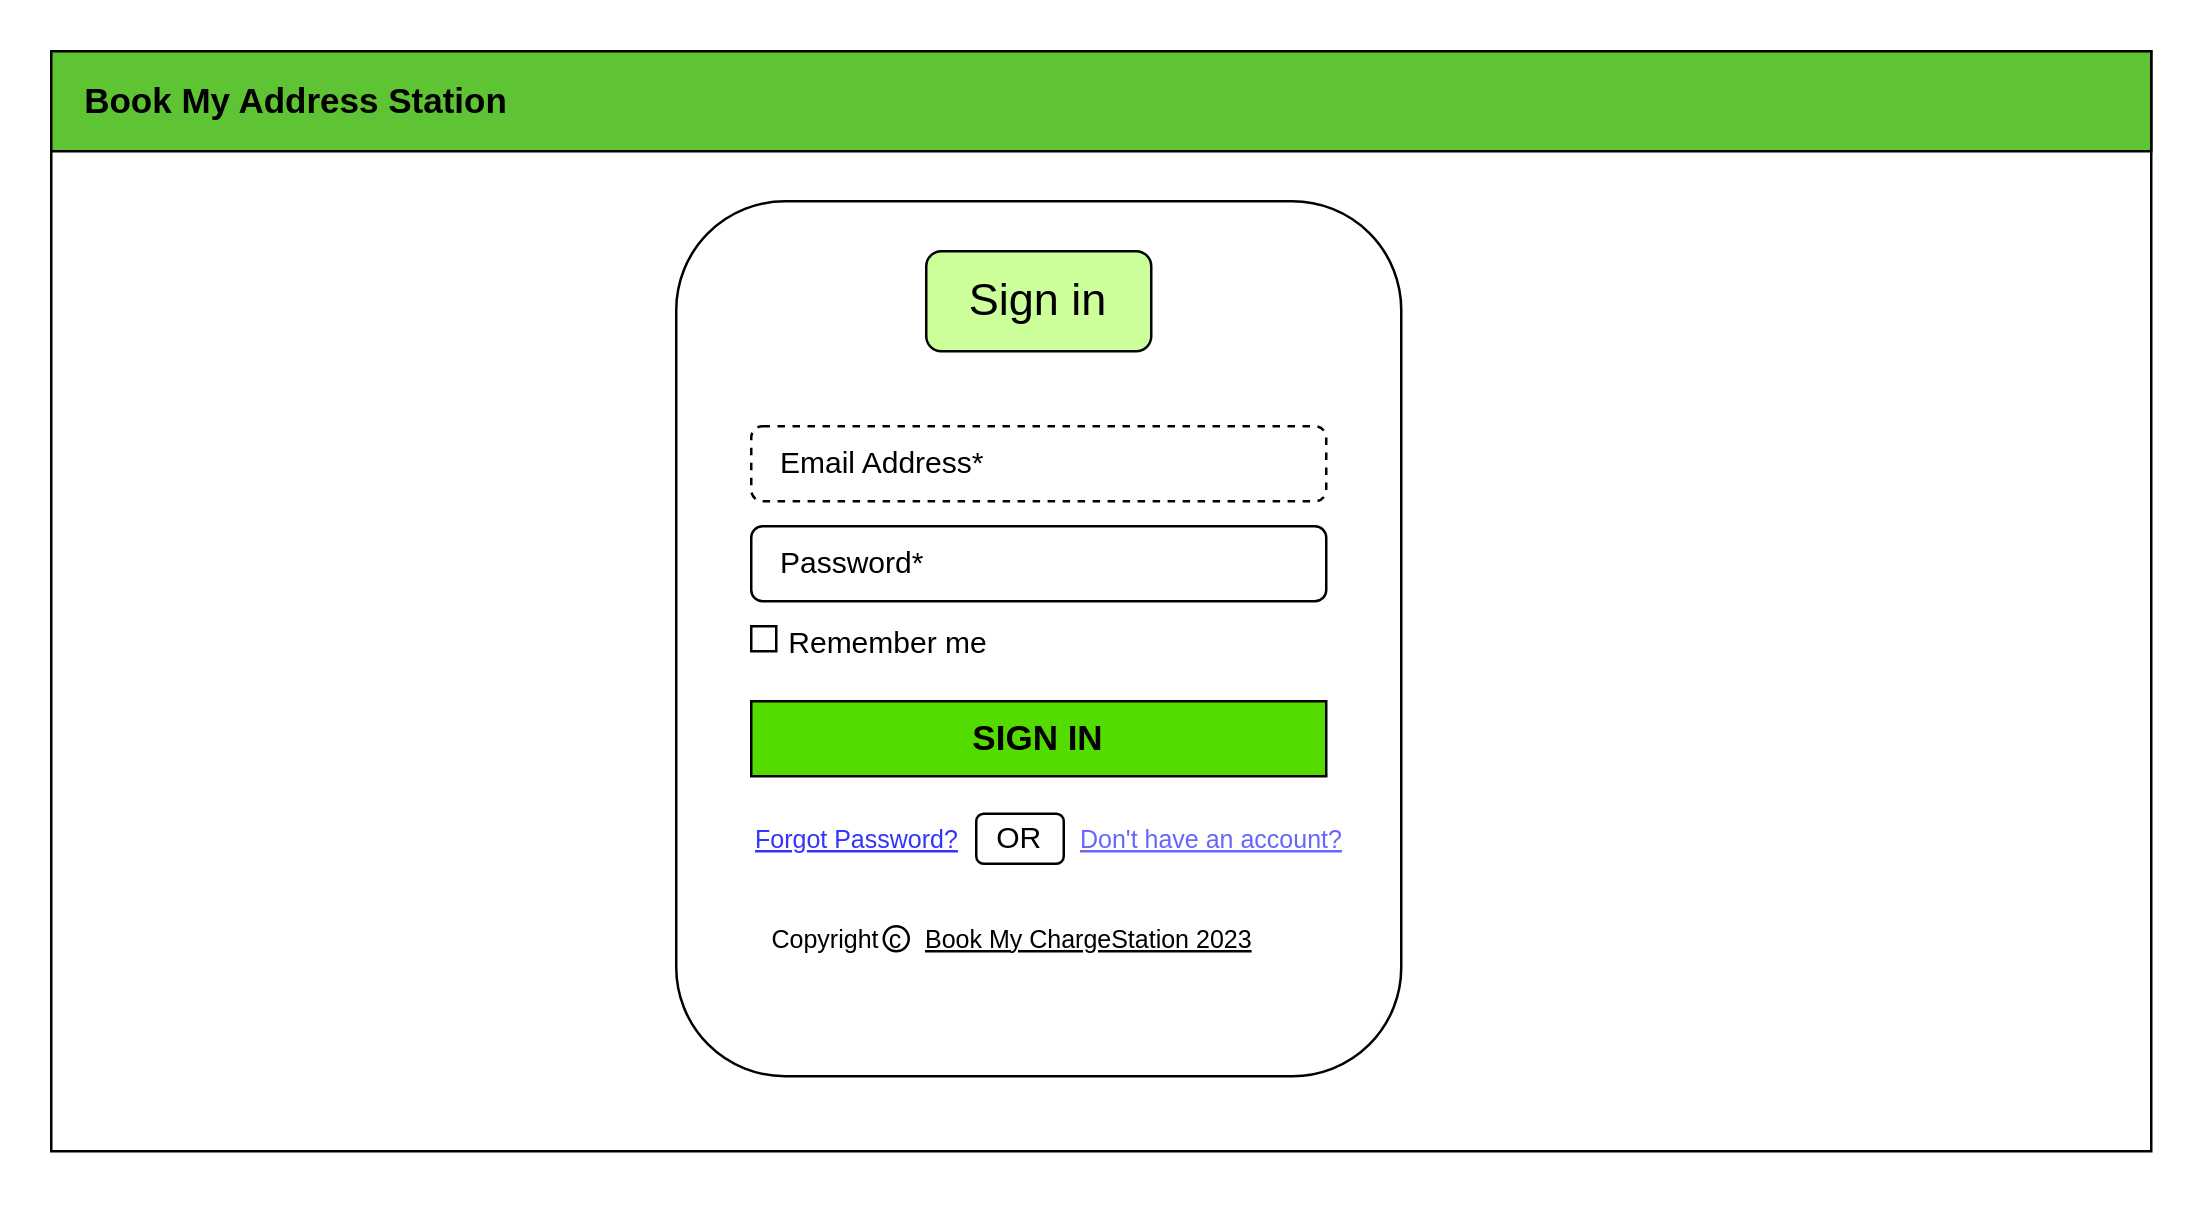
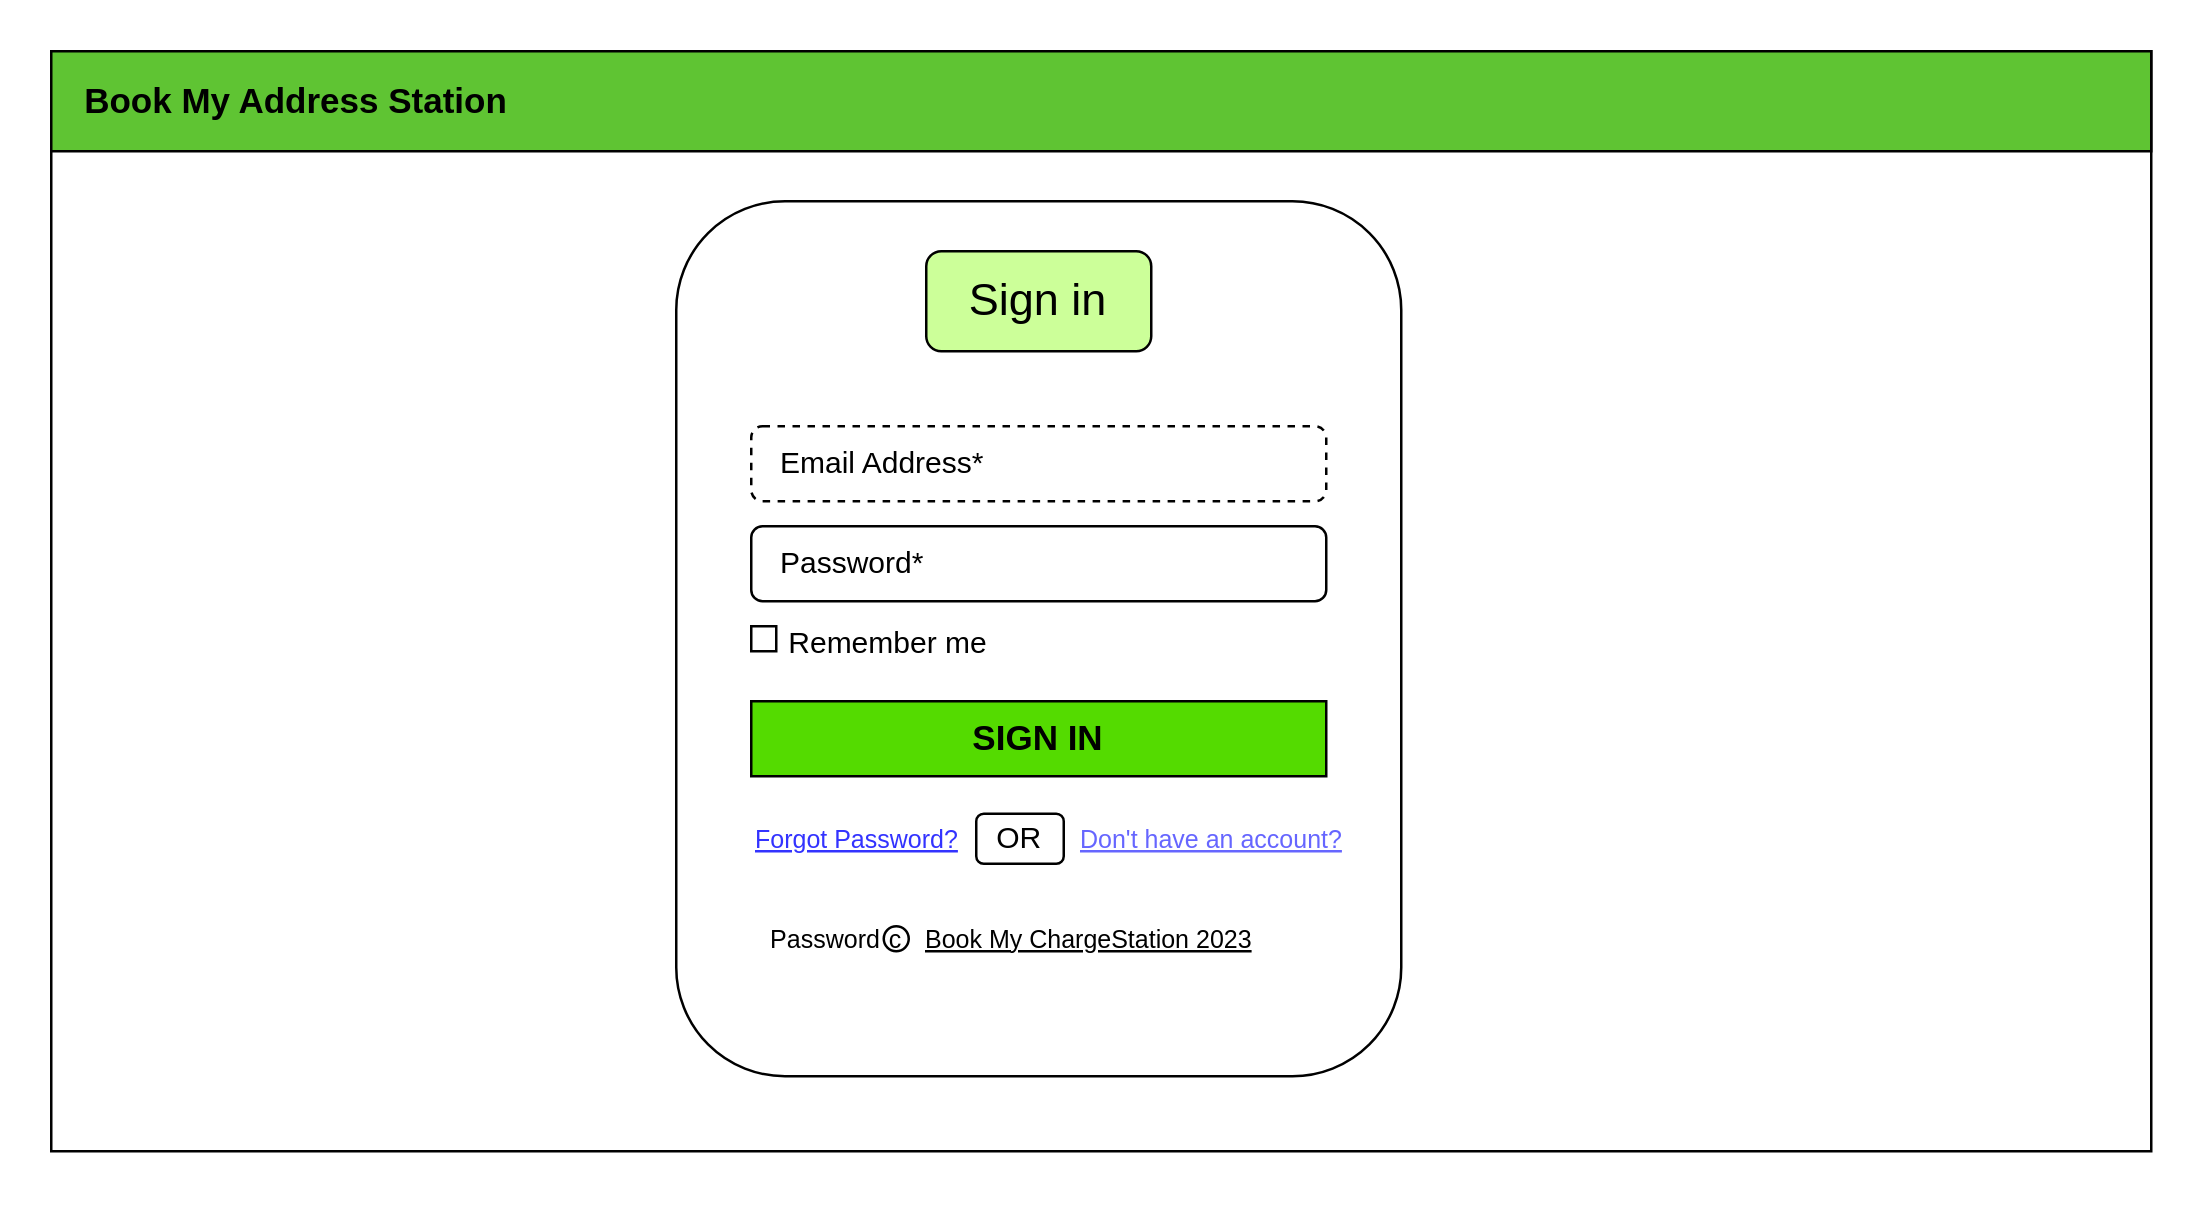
node "Copyright": label "Copyright" -> "Password"
